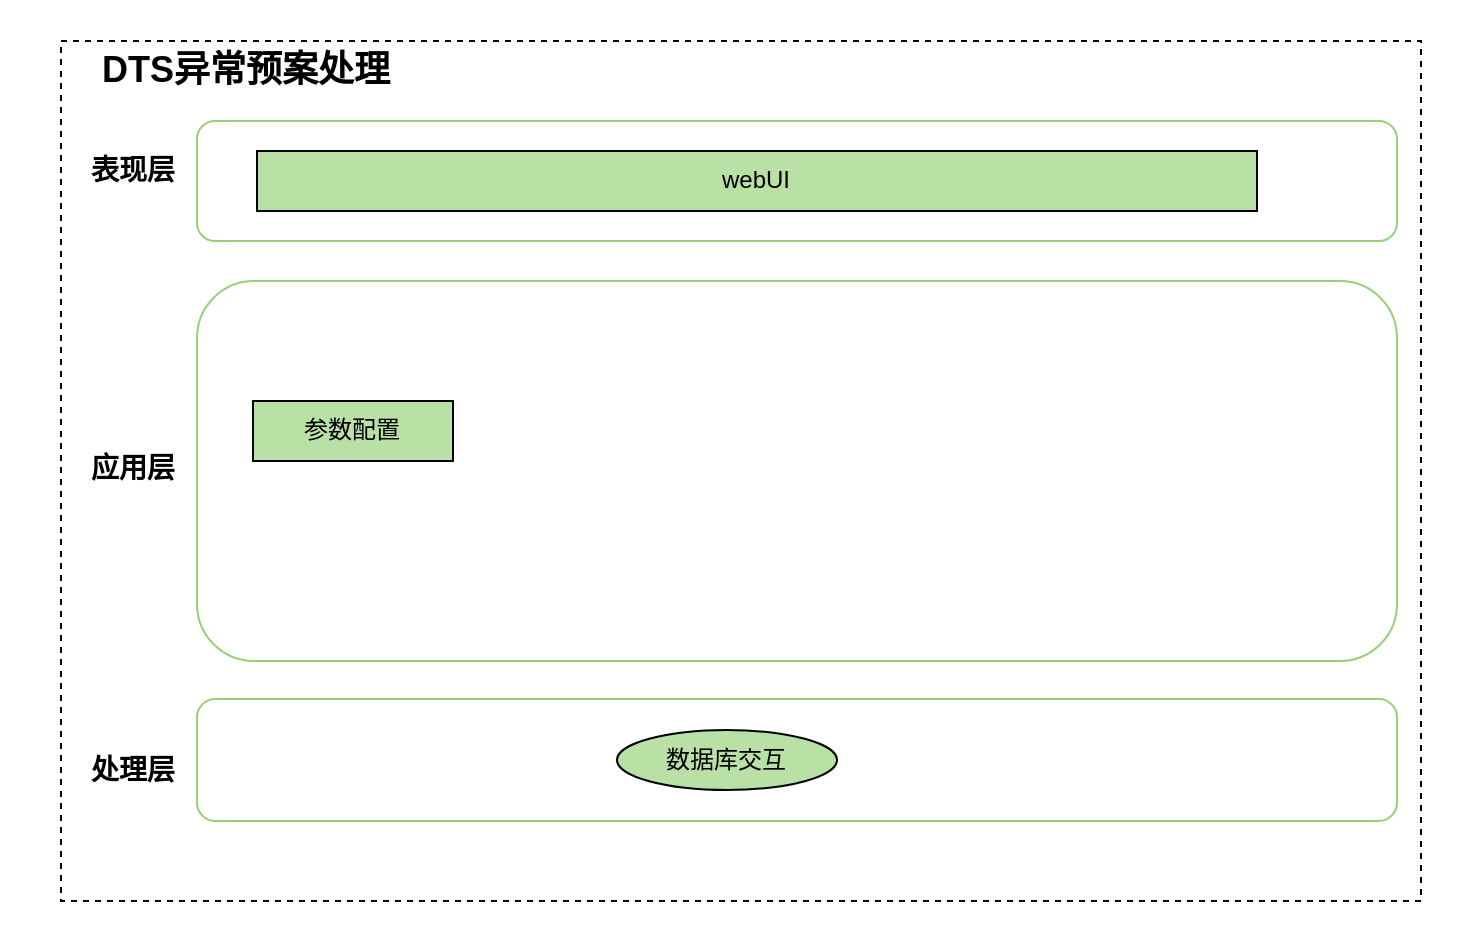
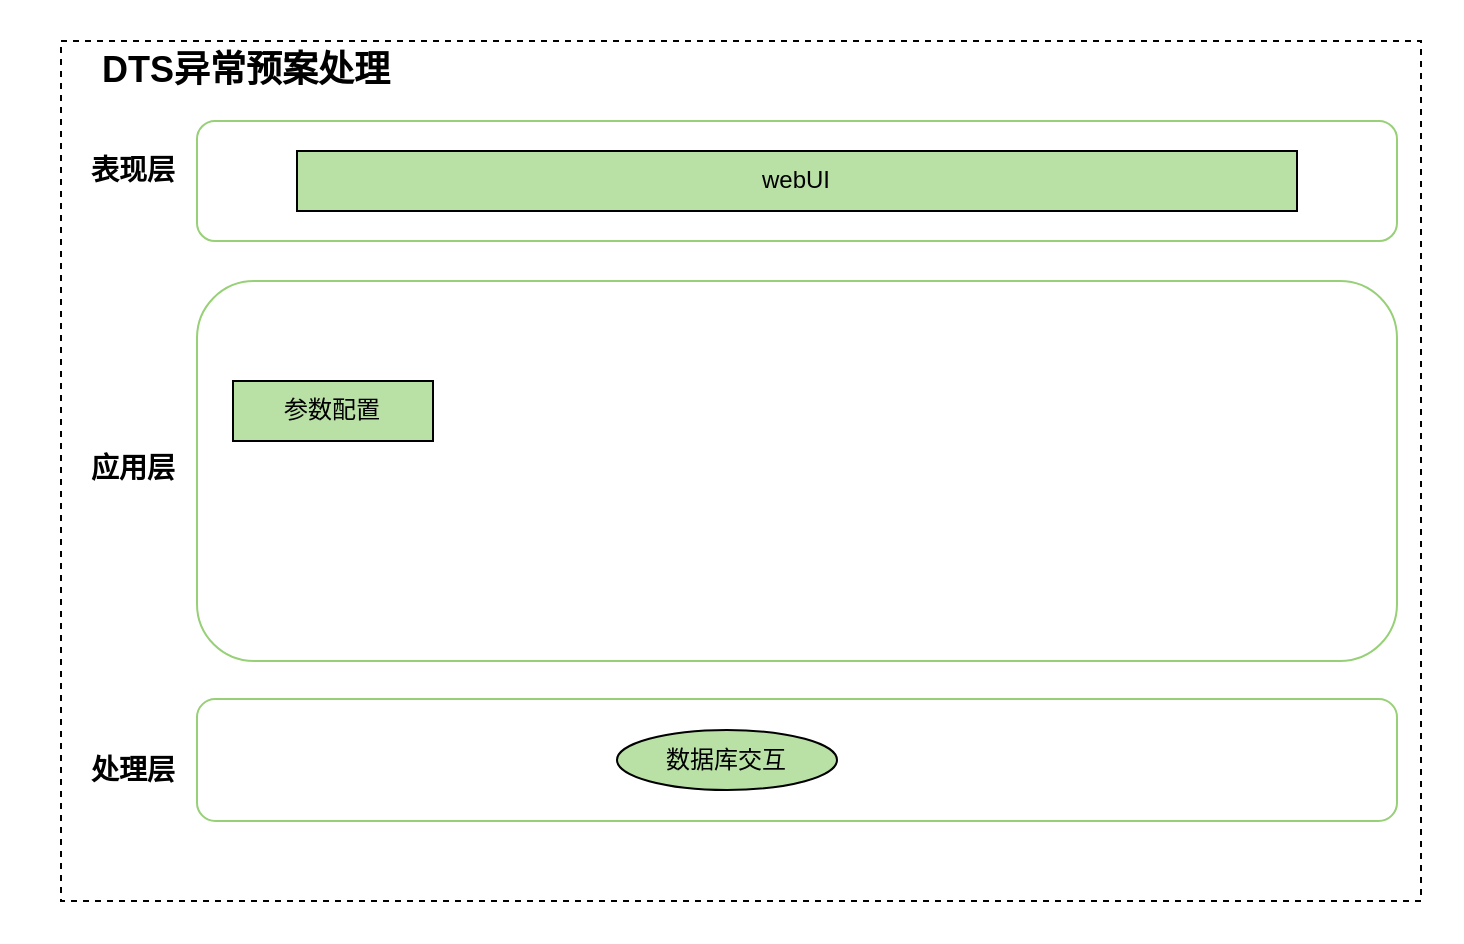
node "webUI": moved (757, 181) -> (797, 181)
node "参数配置": moved (353, 431) -> (333, 411)
